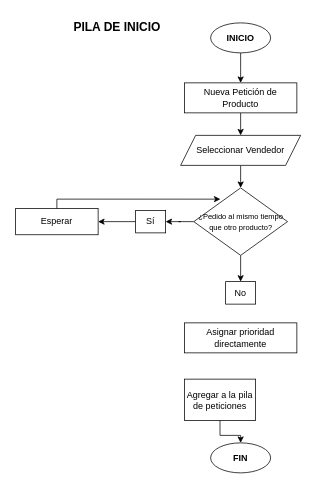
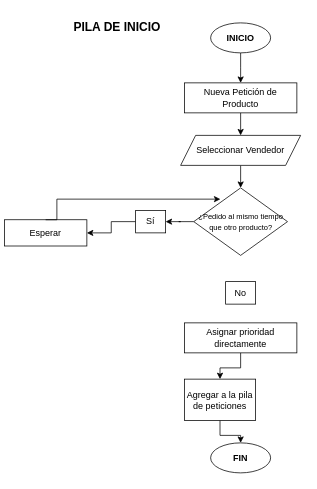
node "Esperar": moved (57, 222) -> (45, 233)
edge "¿Pedido al mismo tiempo que otro producto?" -> "No": removed
edge "Asignar prioridad directamente" -> "Agregar a la pila de peticiones": added
